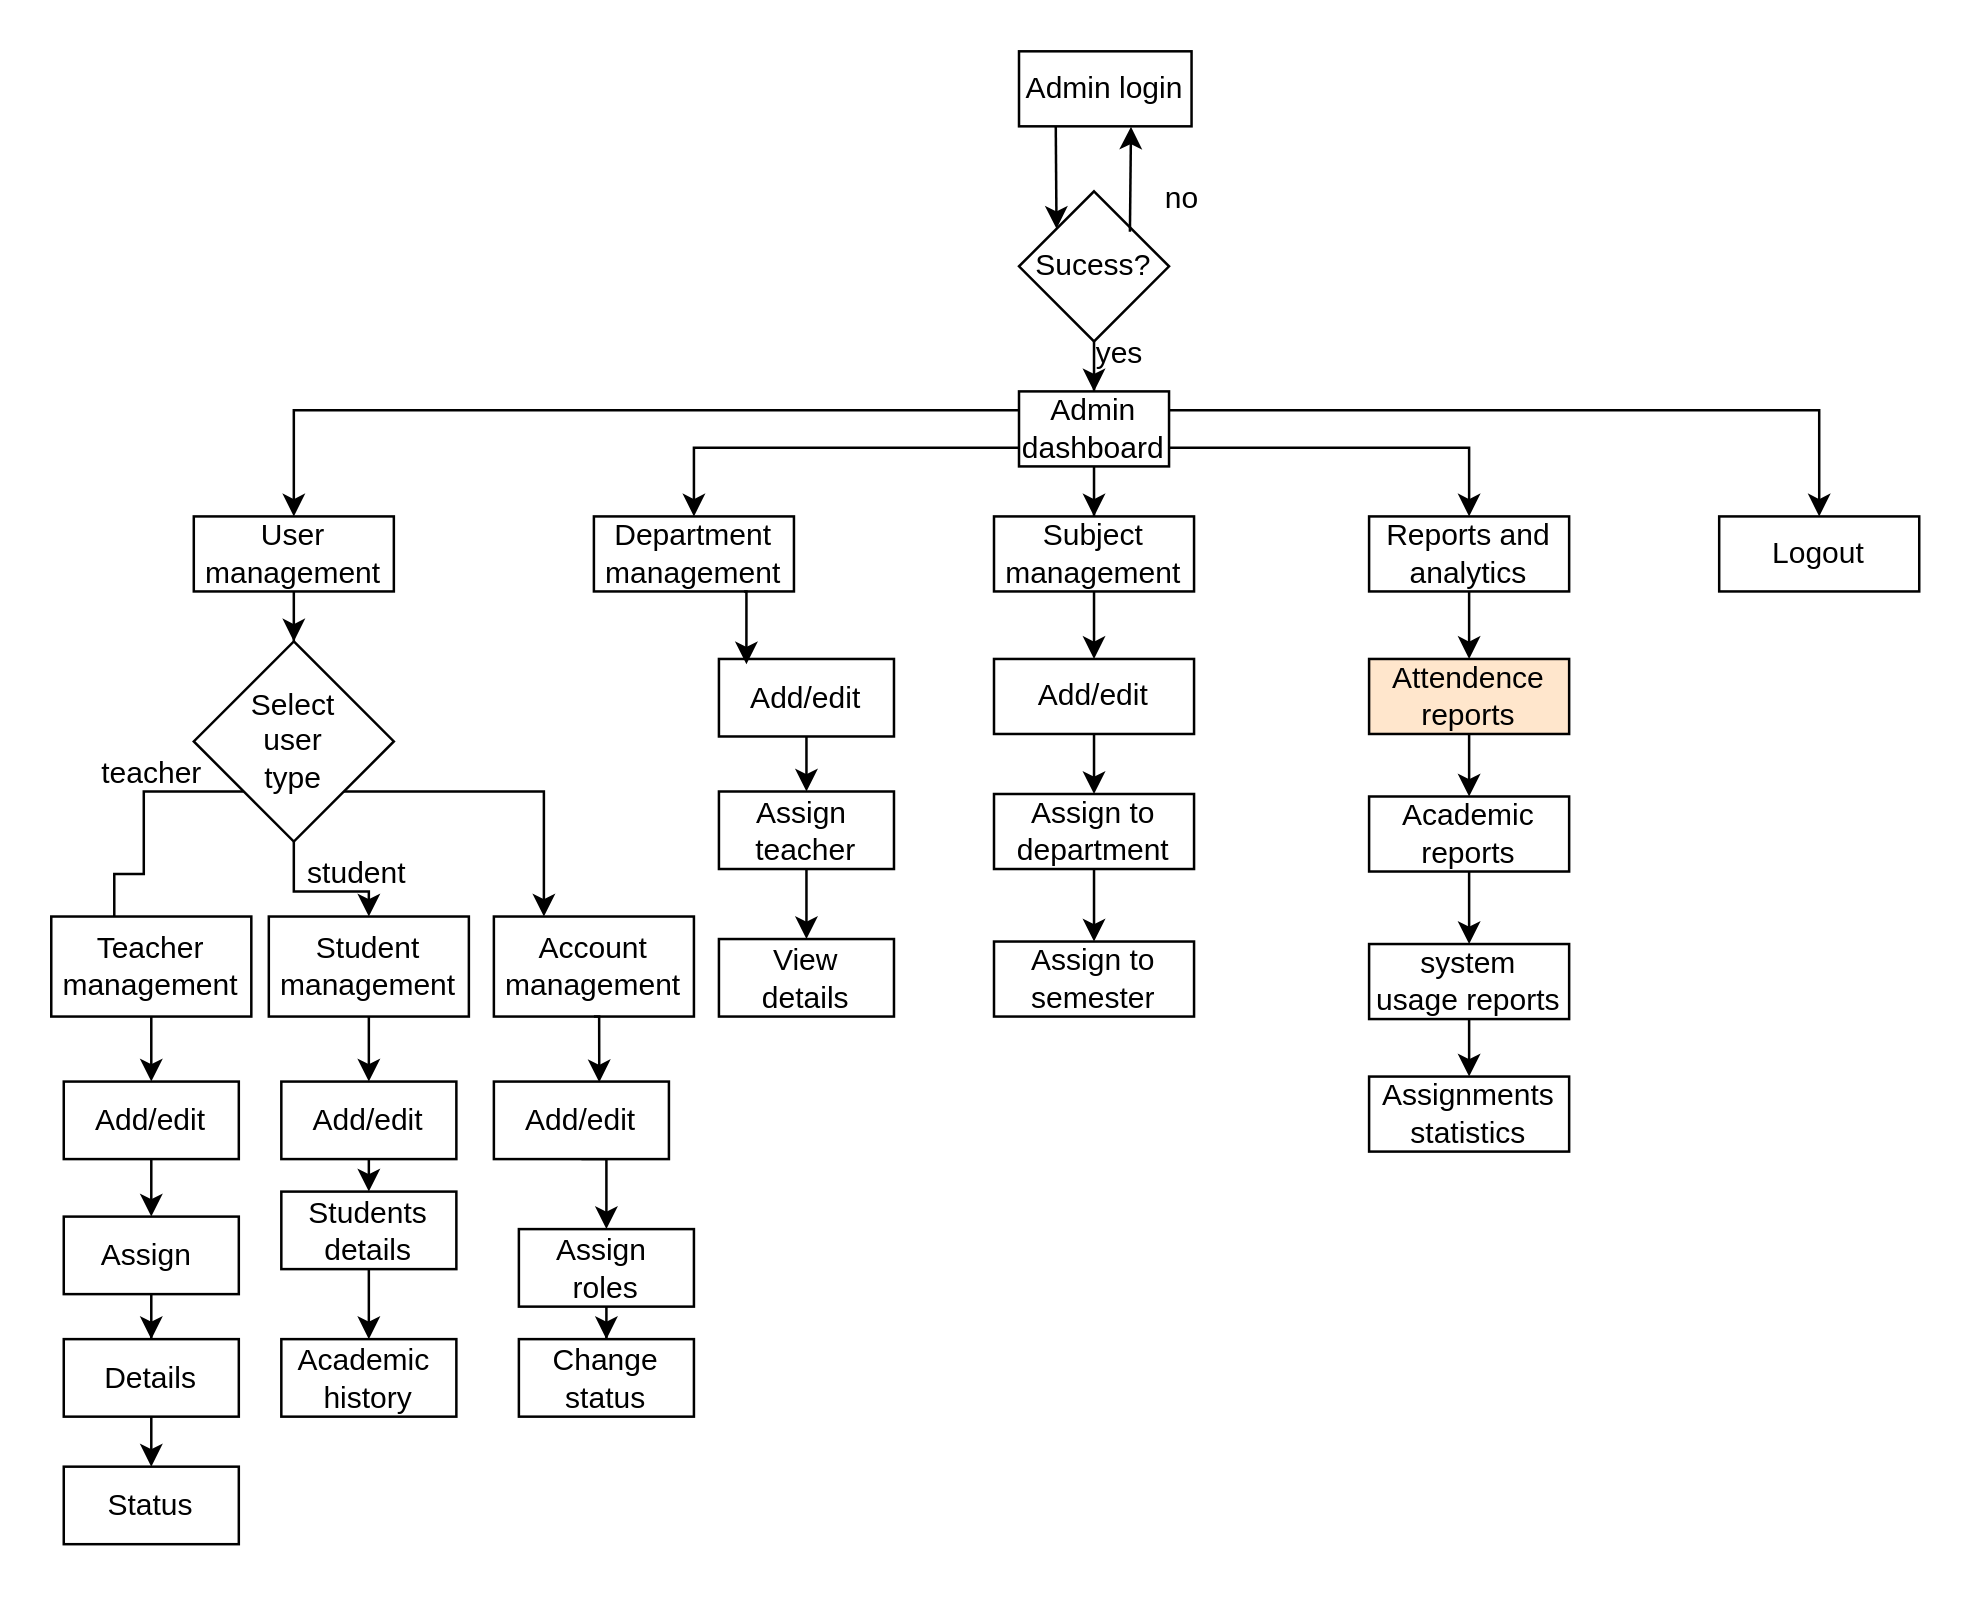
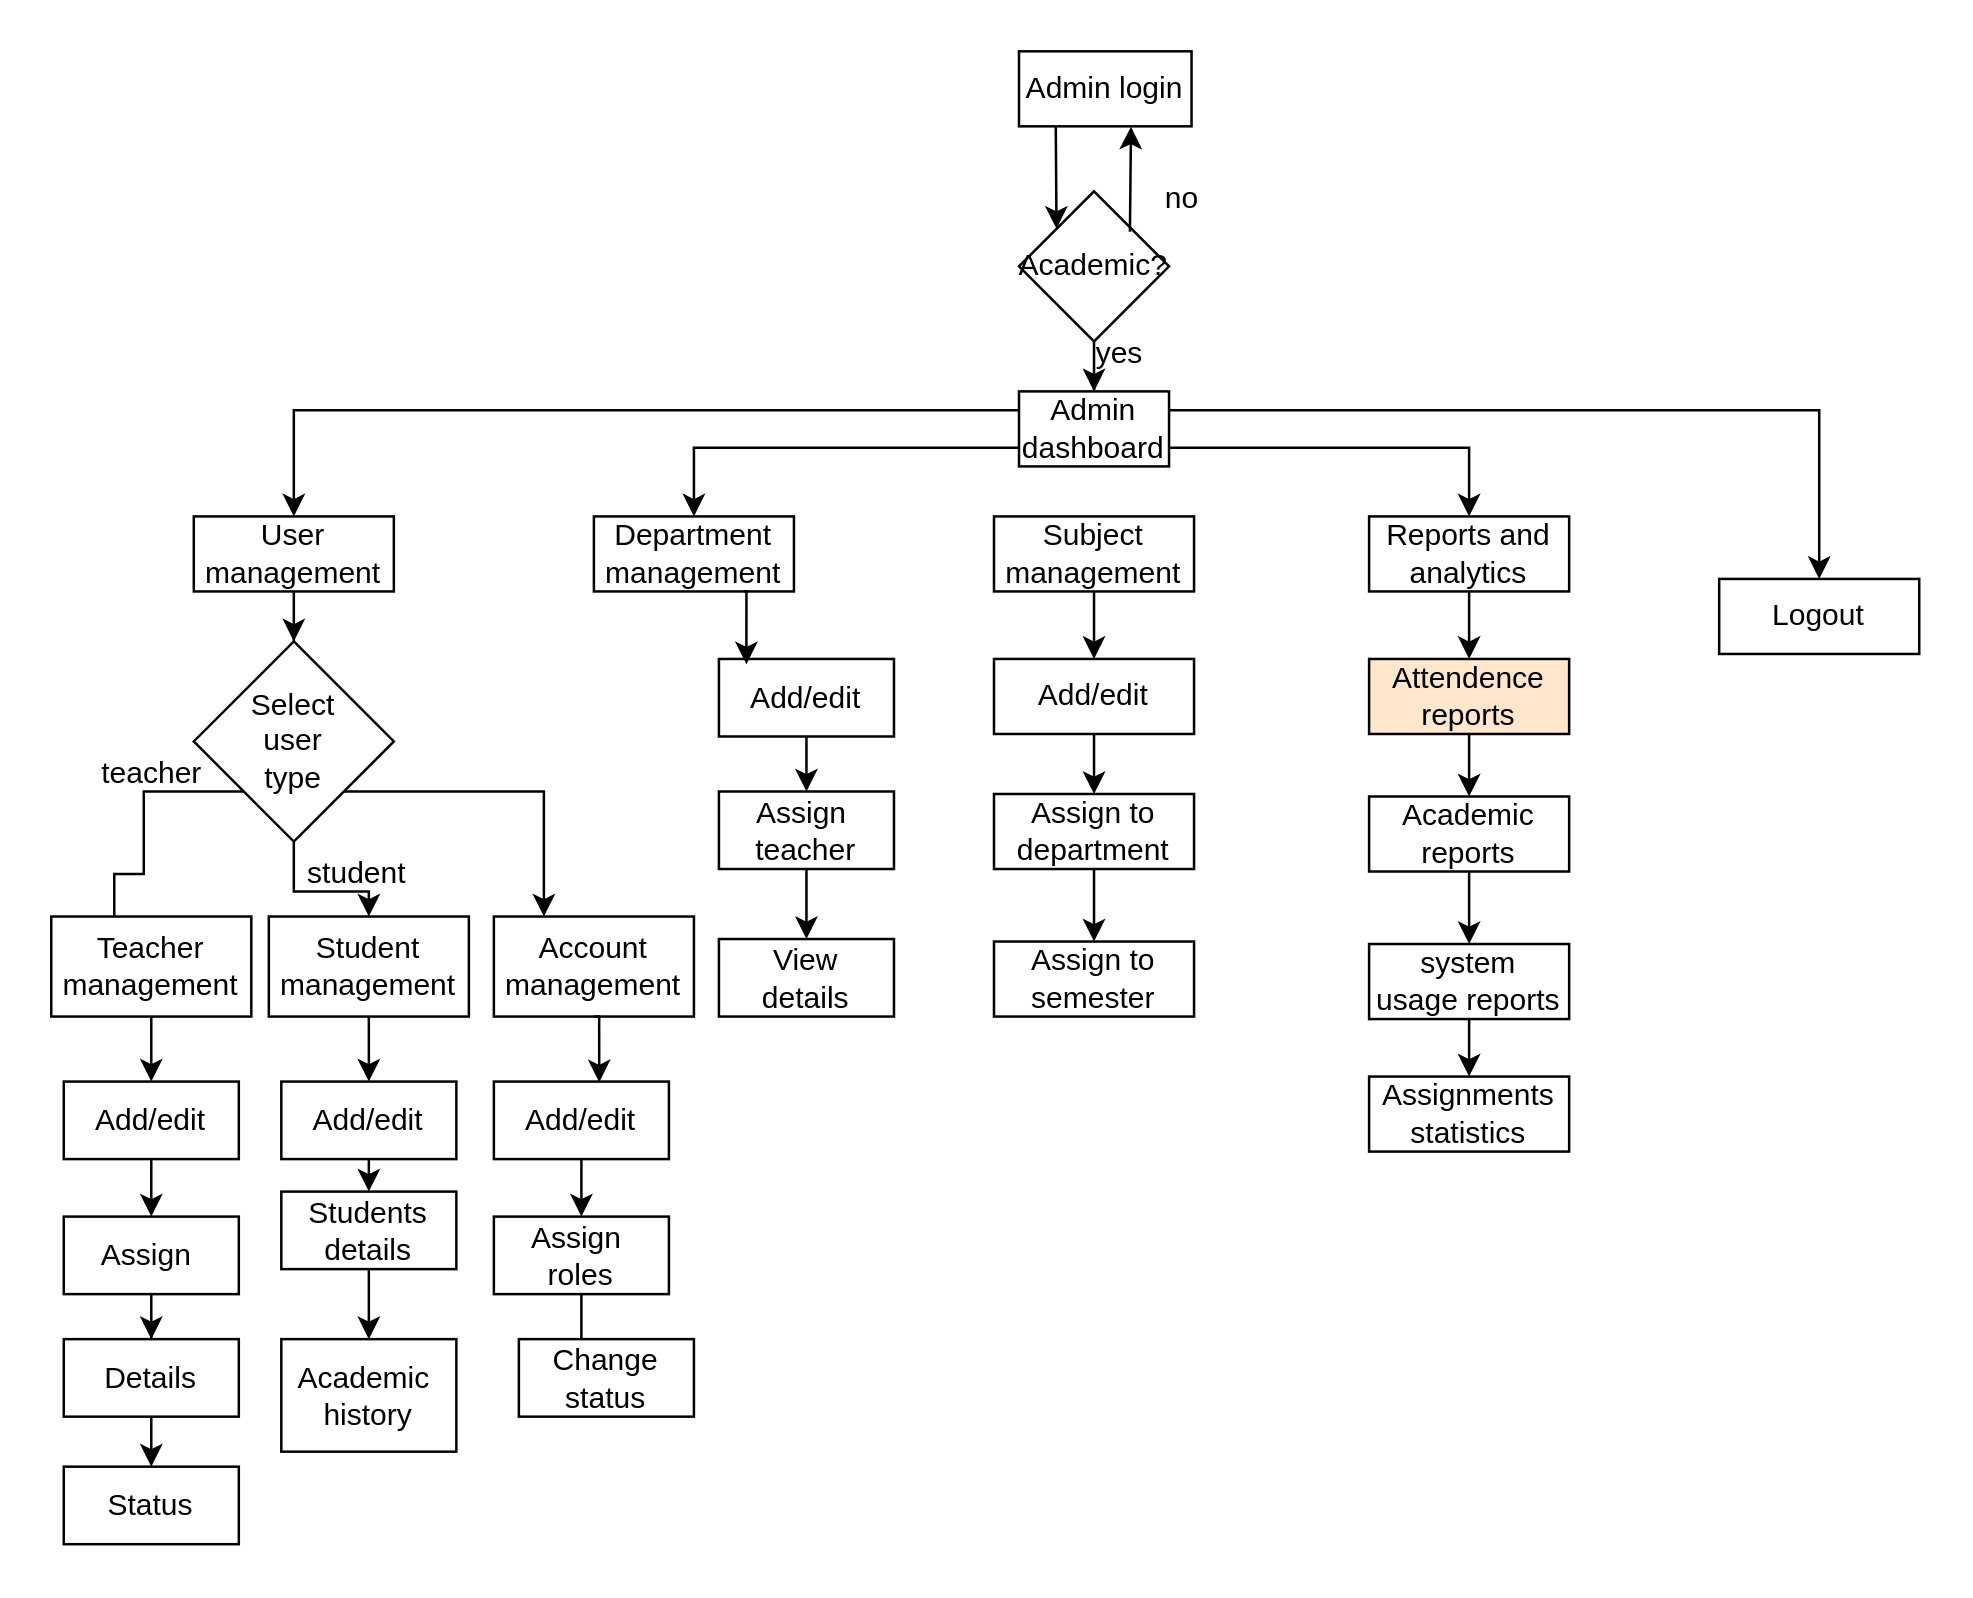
node "Sucess?": label "Sucess?" -> "Academic?"
edge "Admin dashboard" -> "Subject management": removed
node "Logout": moved (1819, 554) -> (1819, 616)
node "Assign roles": moved (606, 1268) -> (581, 1255)
node "Academic history": size 175x78 -> 175x113
